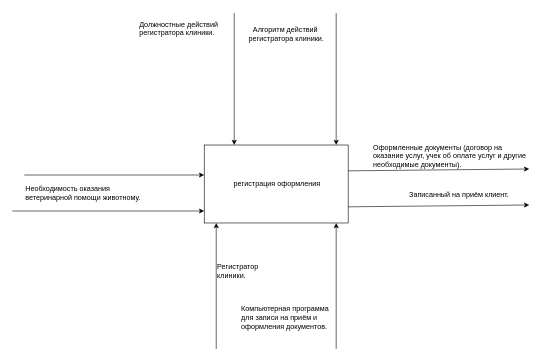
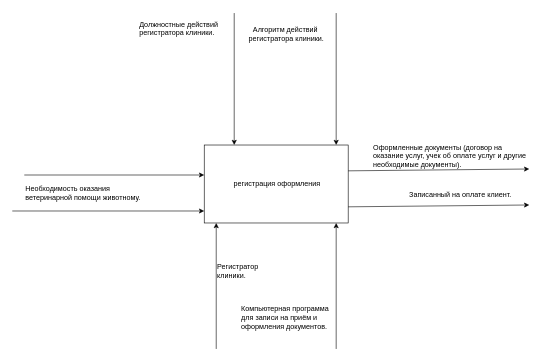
node "Записанный на приём клиент.": label "Записанный на приём клиент." -> "Записанный на оплате клиент."
